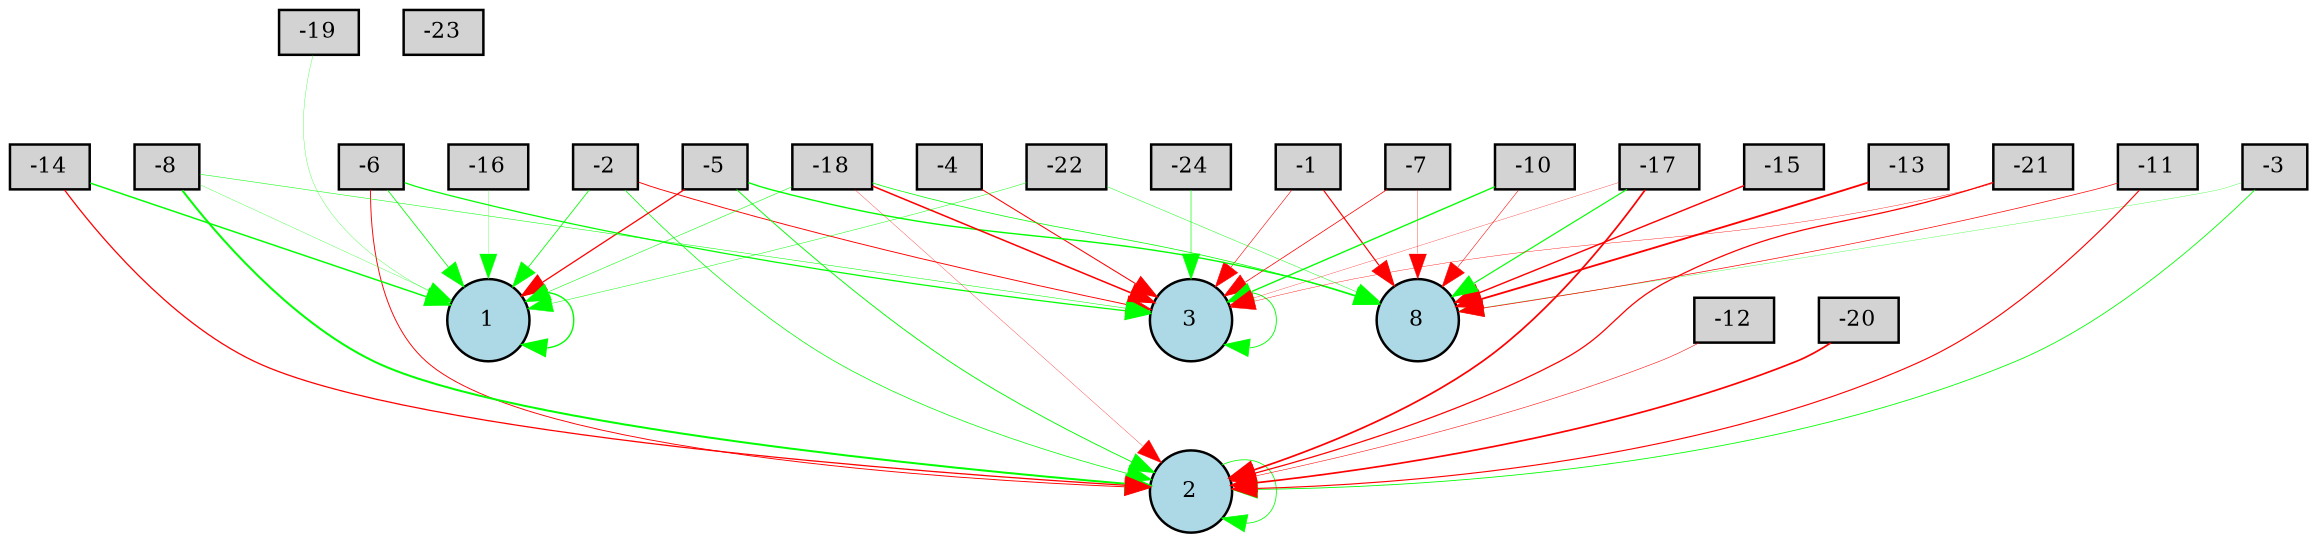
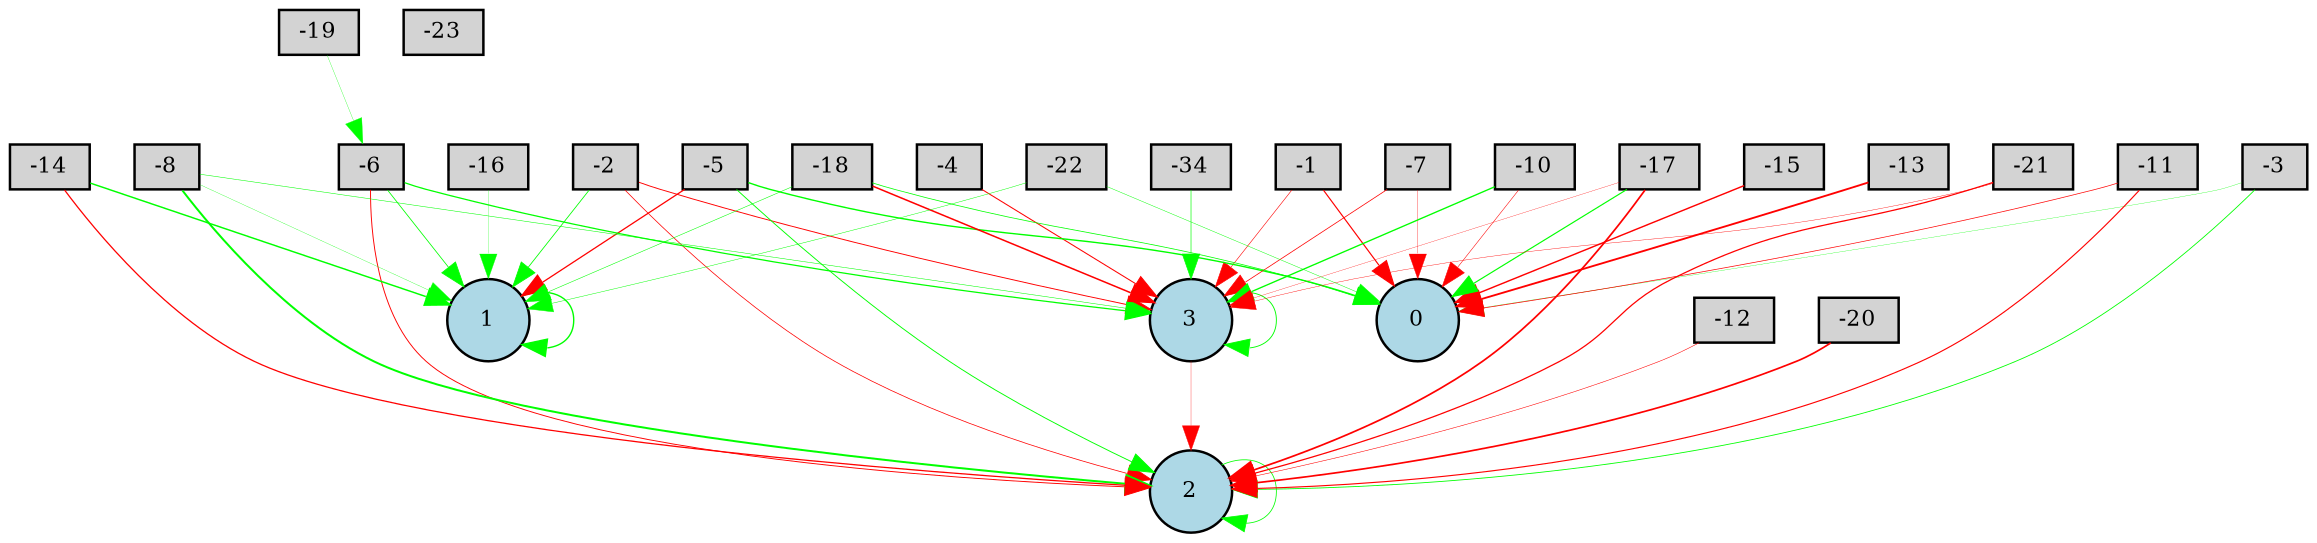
node "-24": label "-24" -> "-34"
edge "-19" -> "1": now "-19" -> "-6"
edge "-18" -> "2": now "3" -> "2"
node "8": label "8" -> "0"
edge "-2" -> "2": color green -> red
